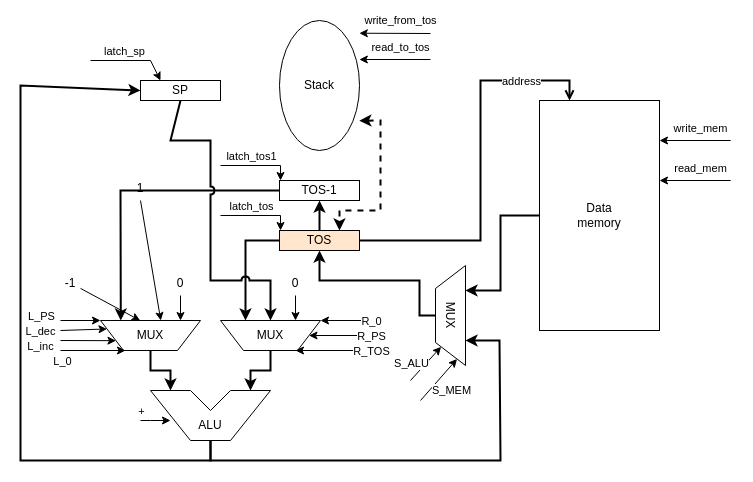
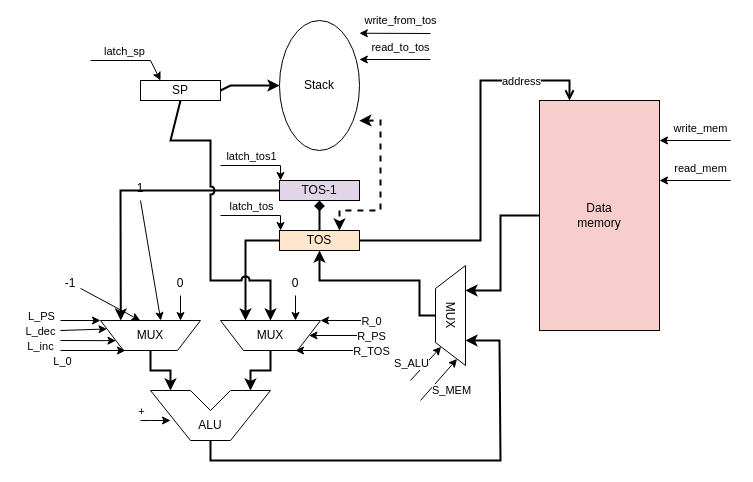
edge "SP" -> "Stack": added
node "TOS-1": fillcolor #ffffff -> #e1d5e7
edge "TOS" -> "TOS-1": arrowhead classic -> diamond
node "Data memory": fillcolor #ffffff -> #f8cecc
edge "ALU" -> "SP": removed
